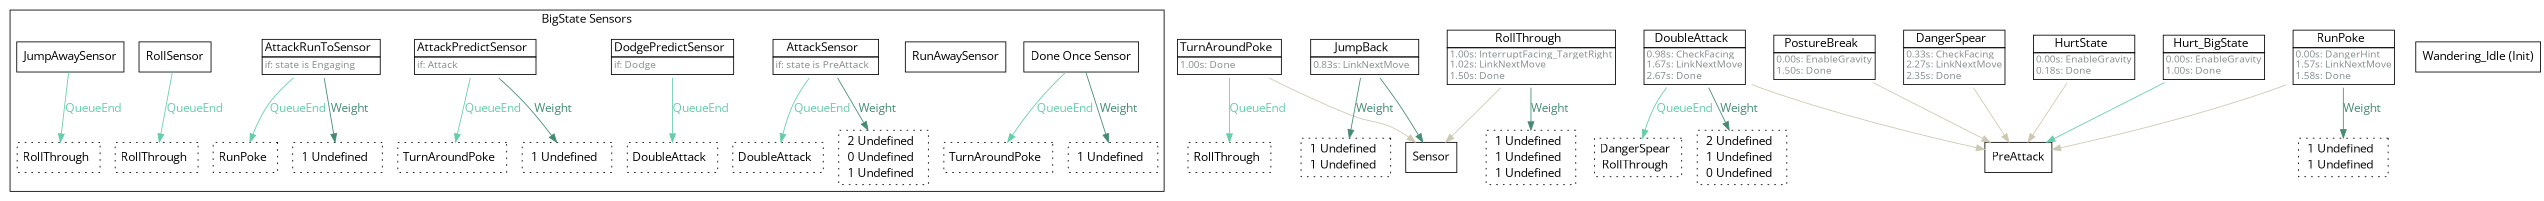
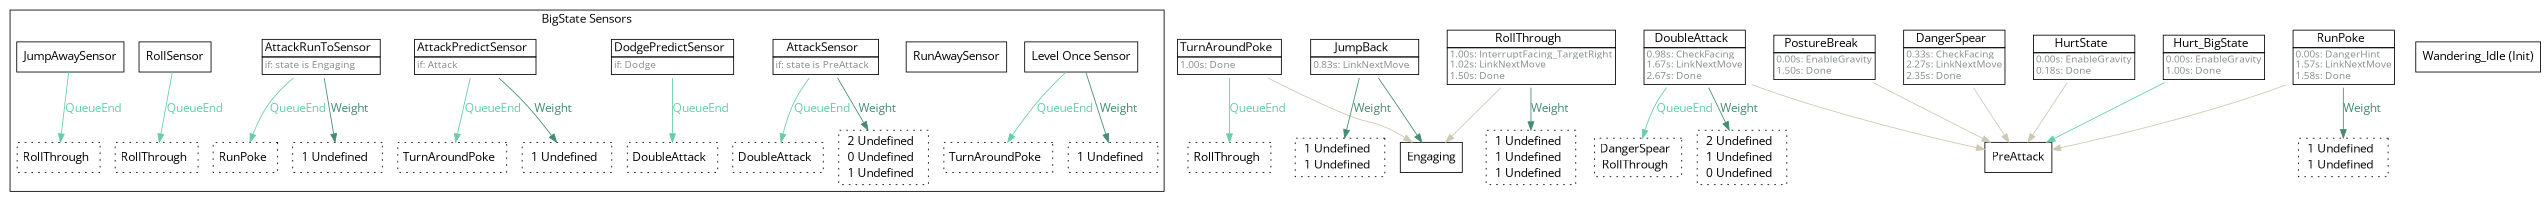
node "Done Once Sensor": label "Done Once Sensor" -> "Level Once Sensor"
node "Sensor": label "Sensor" -> "Engaging"
